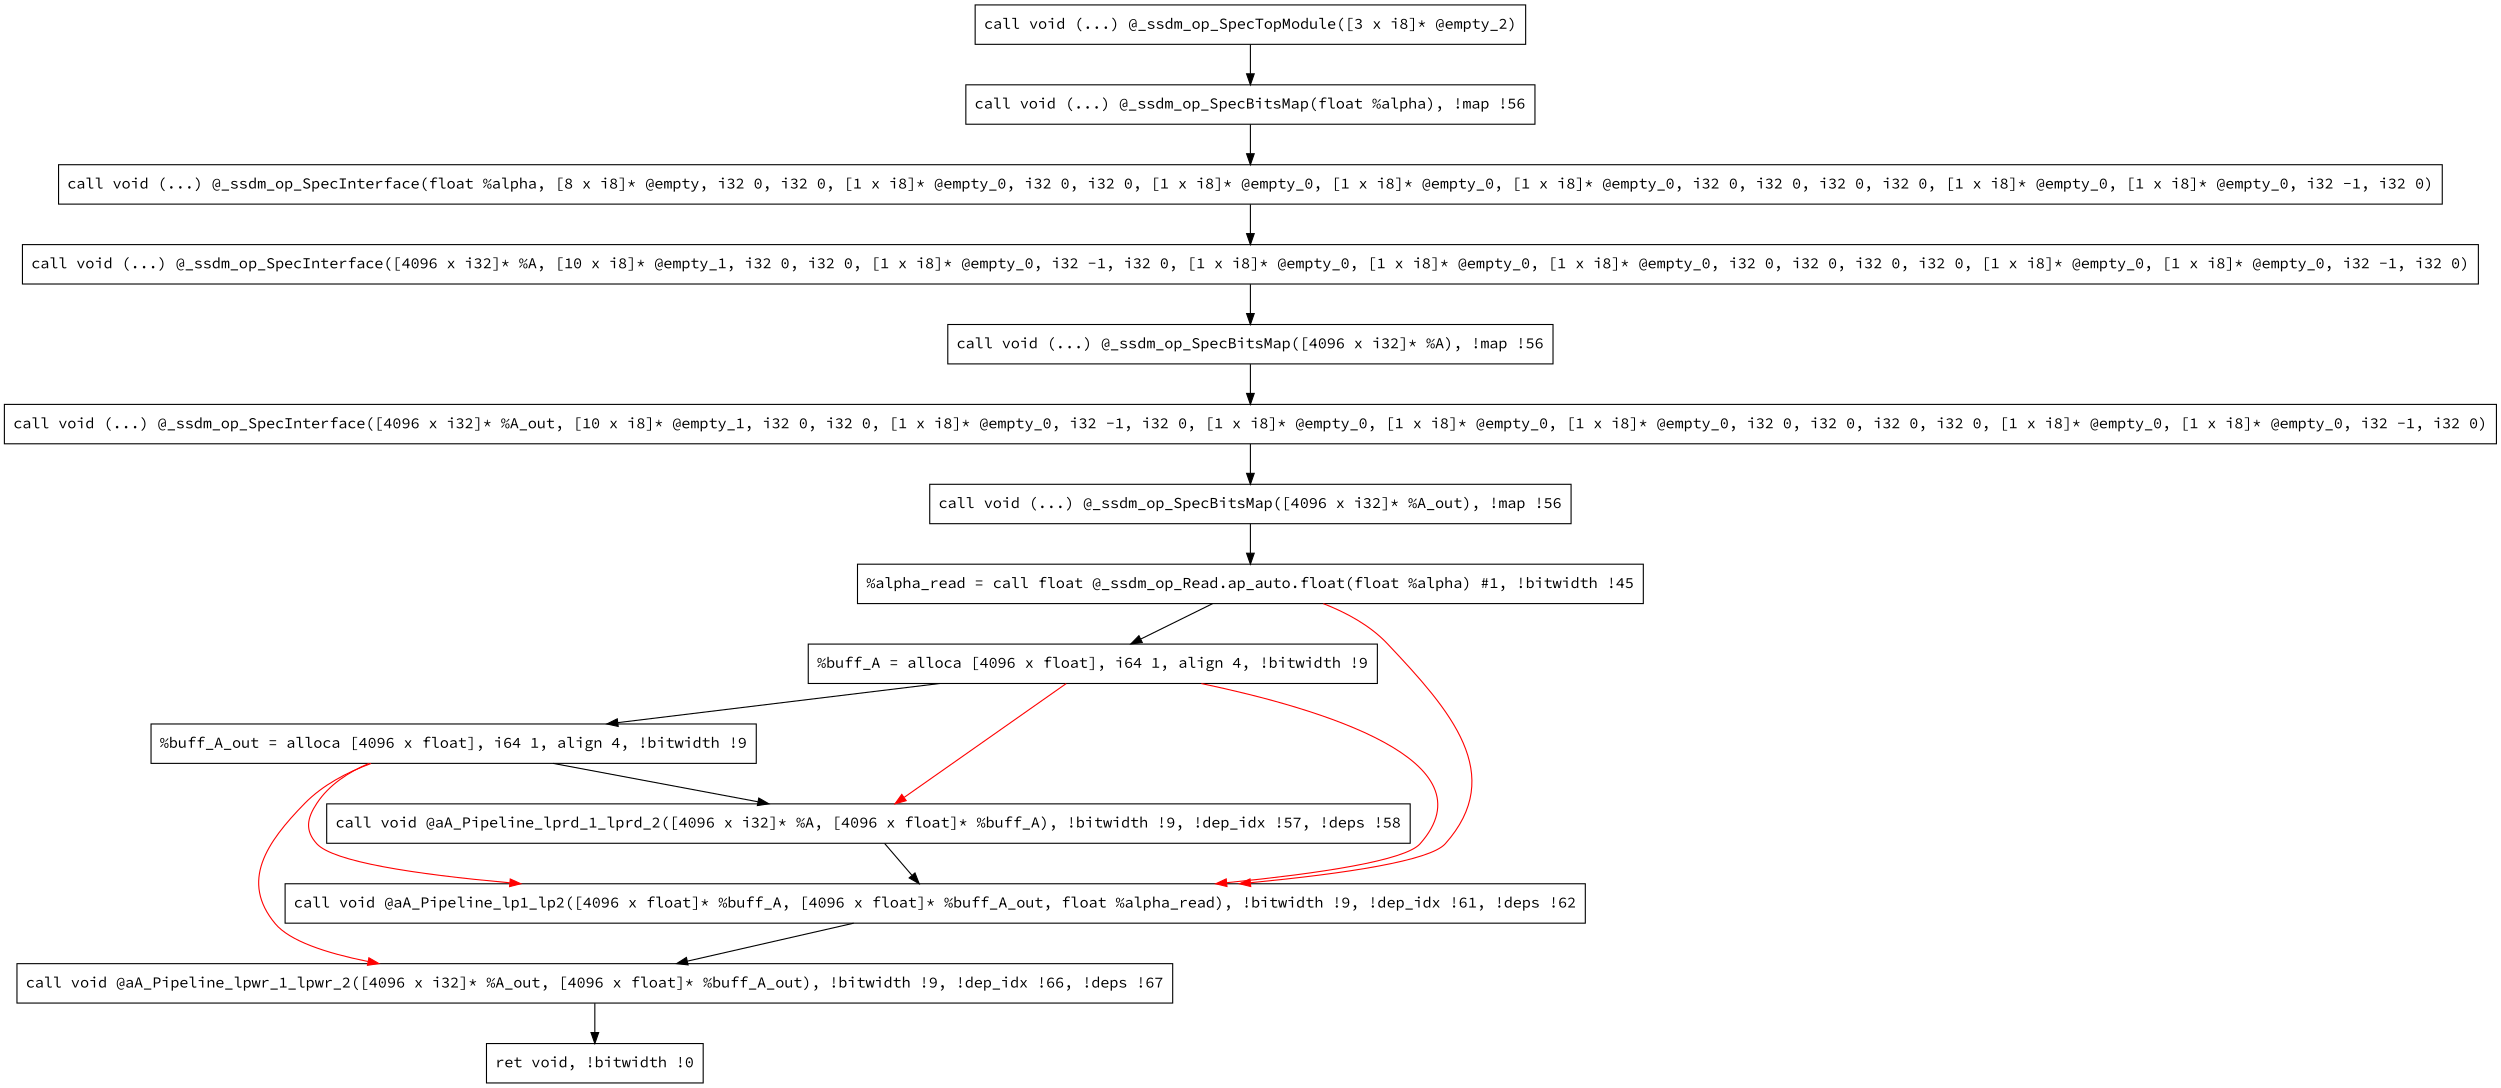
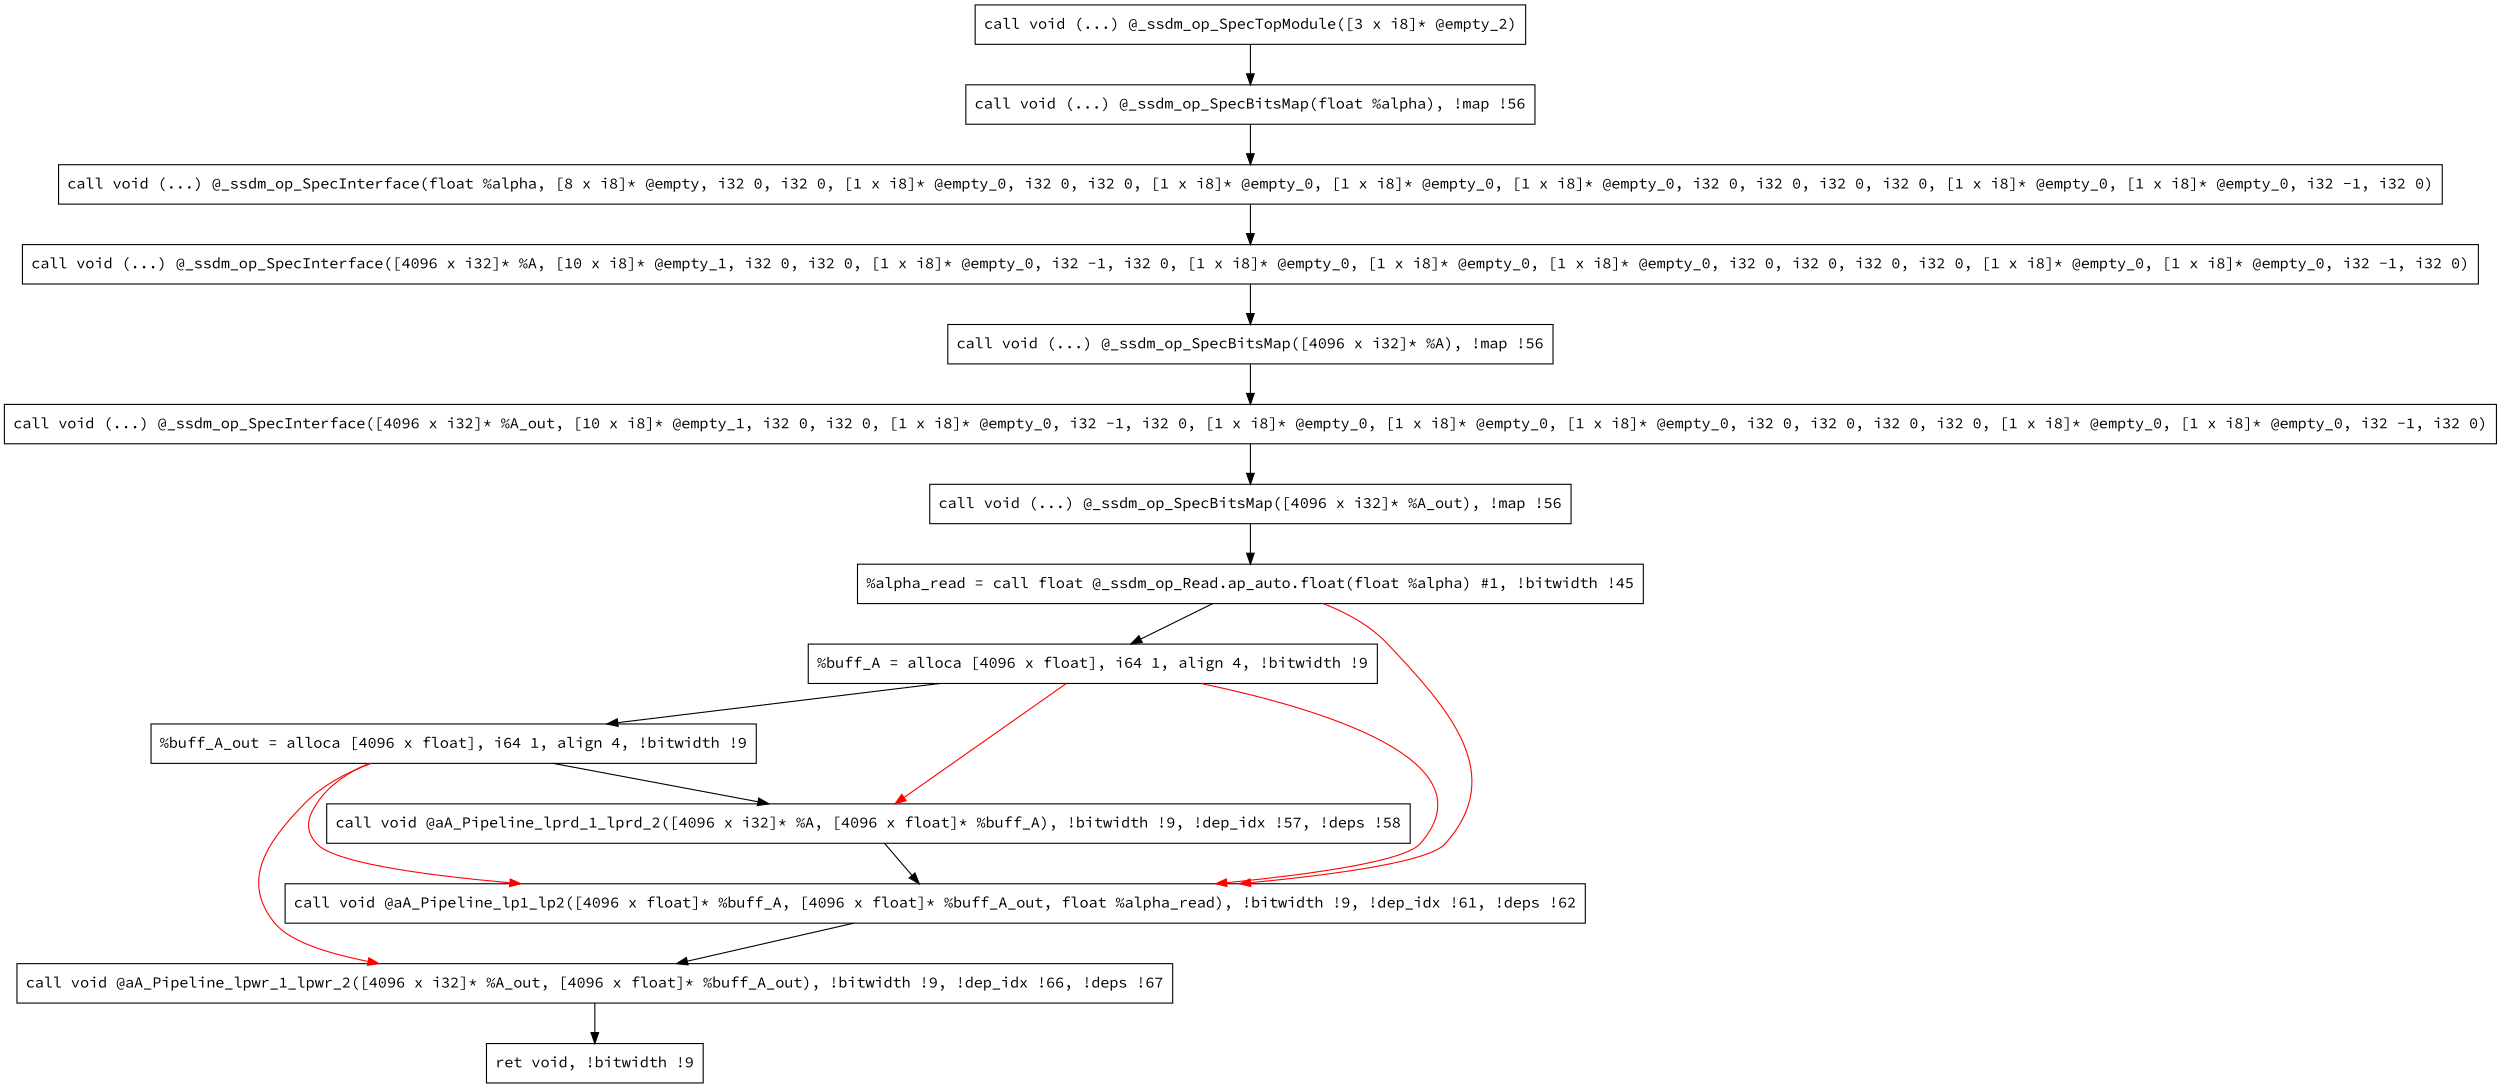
node "ret void, !bitwidth !0": label "ret void, !bitwidth !0" -> "ret void, !bitwidth !9"
